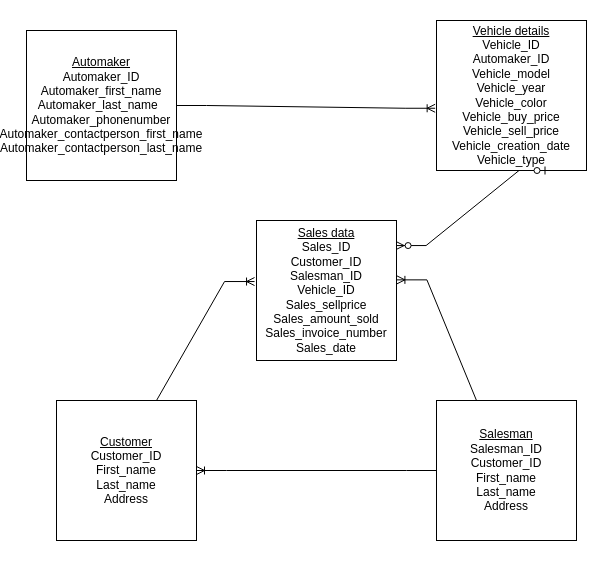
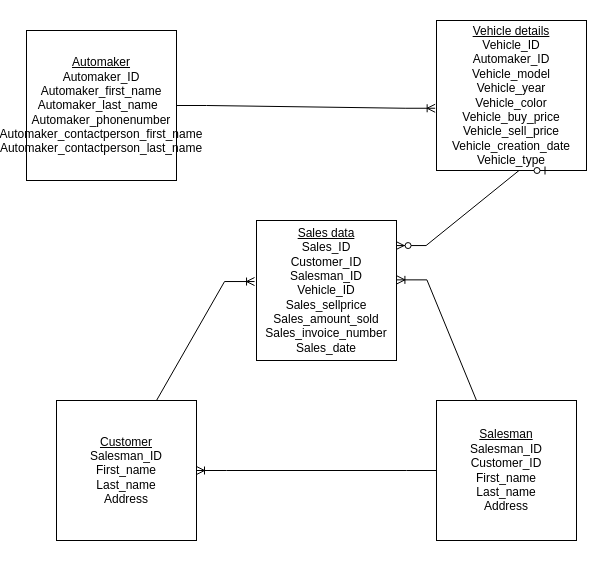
node "Customer Customer_ID First_name Last_name Address": label "Customer Customer_ID First_name Last_name Address" -> "Customer Salesman_ID First_name Last_name Address"
